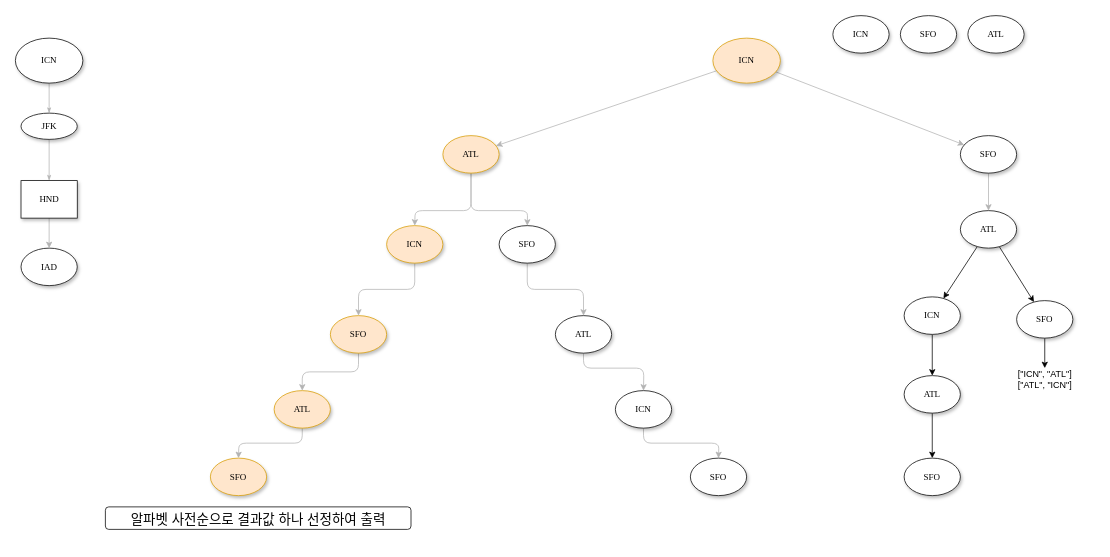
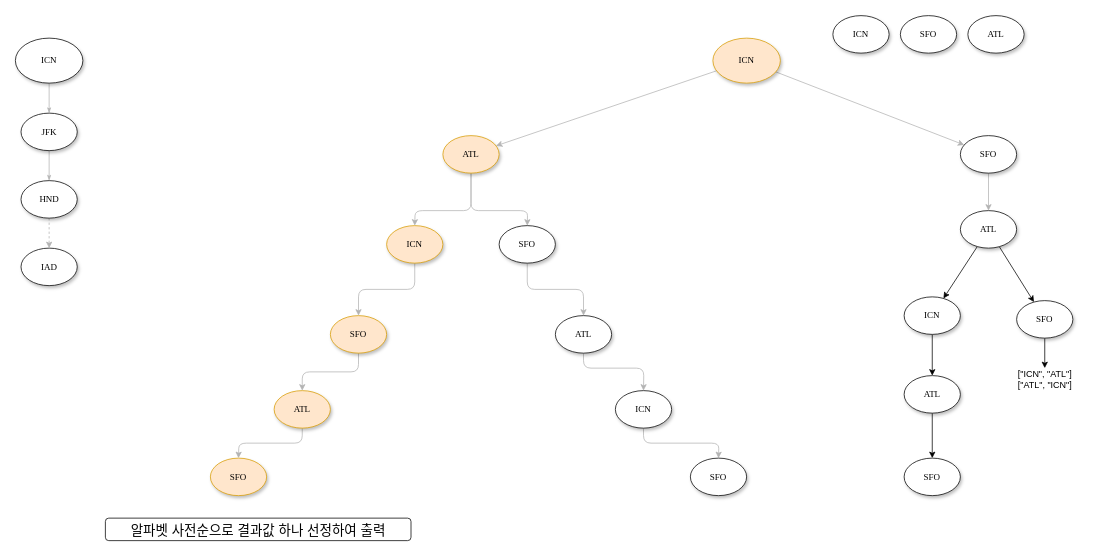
node "JFK": size 56x26 -> 56x38
node "HND": shape rectangle -> ellipse
edge "HND" -> "IAD": style solid -> dashed
node "알파벳 사전순으로 결과값 하나 선정하여 출력": moved (258, 518) -> (258, 529)
